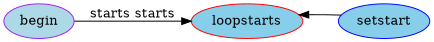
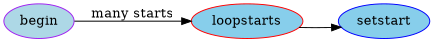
edge "begin" -> "loopstarts": label "starts starts" -> "many starts"
edge "setstart" -> "loopstarts": reversed
